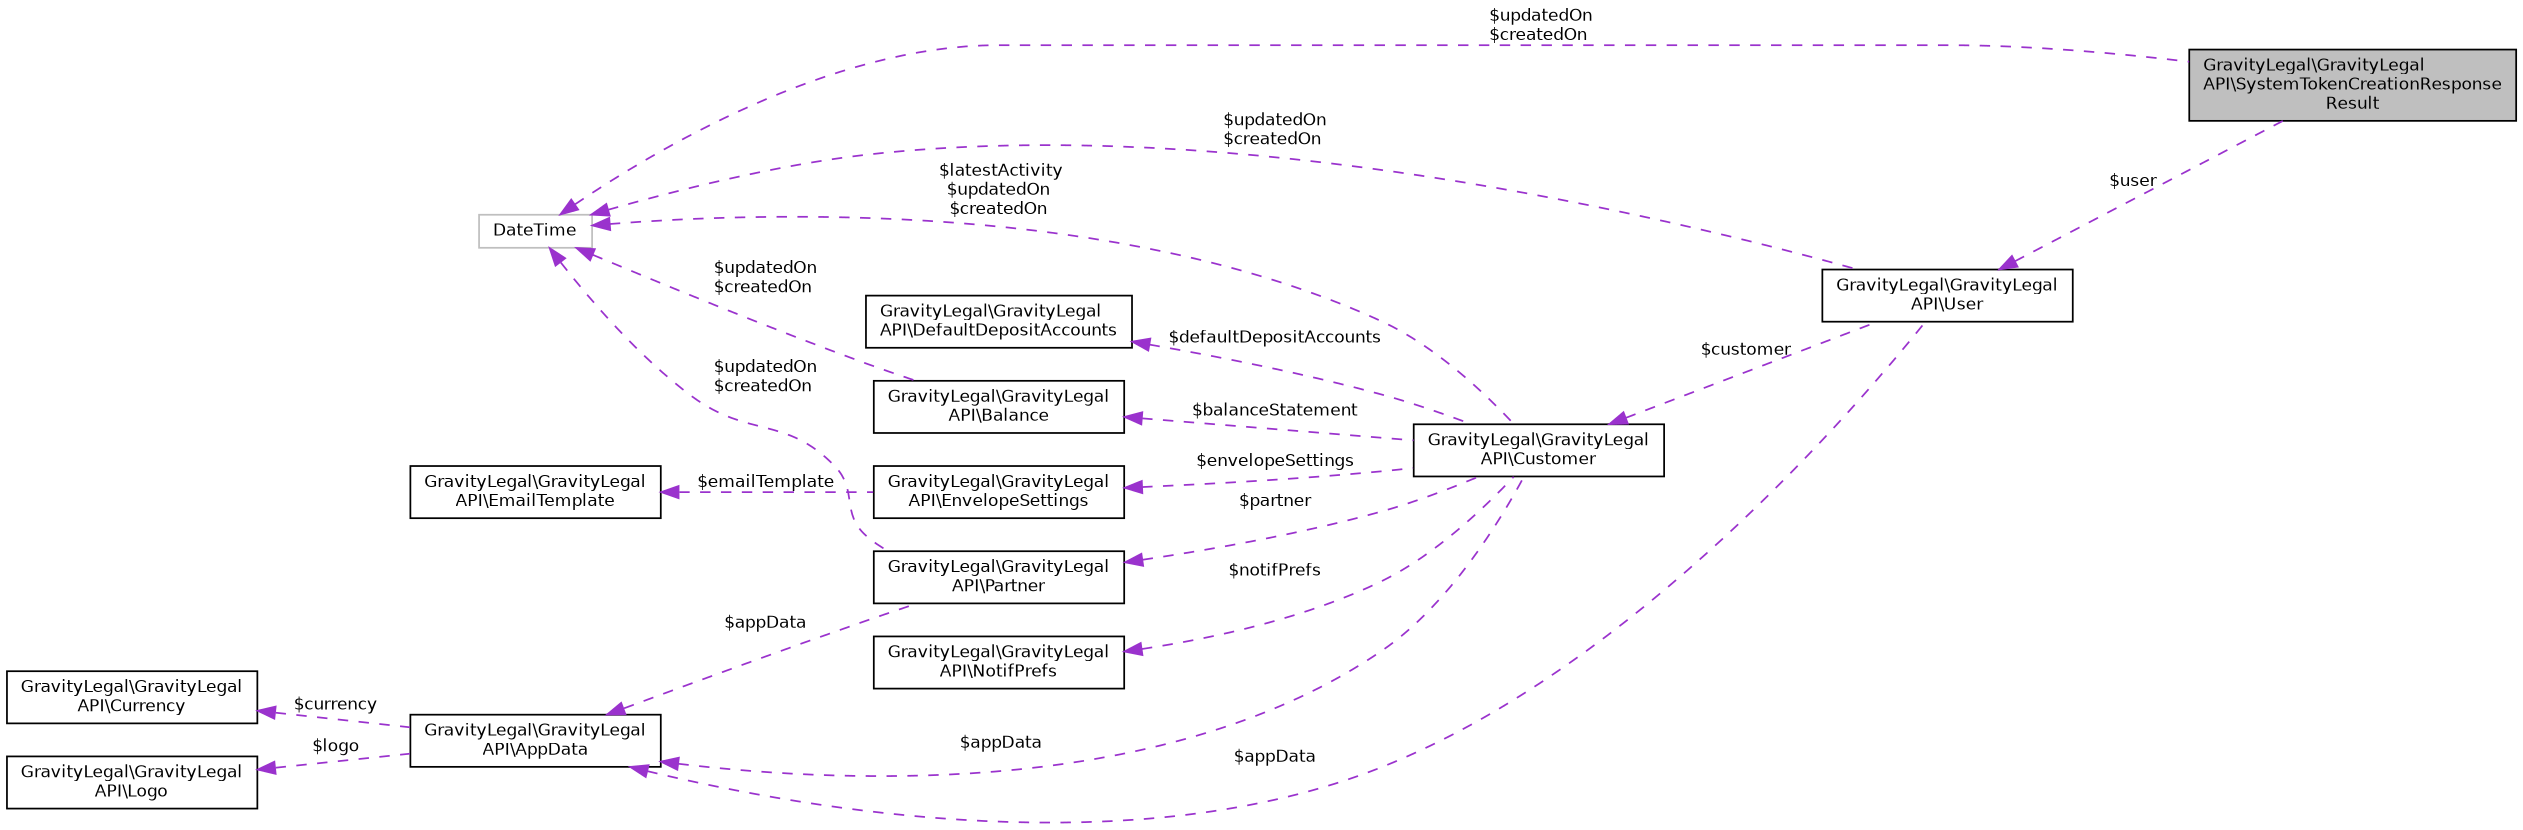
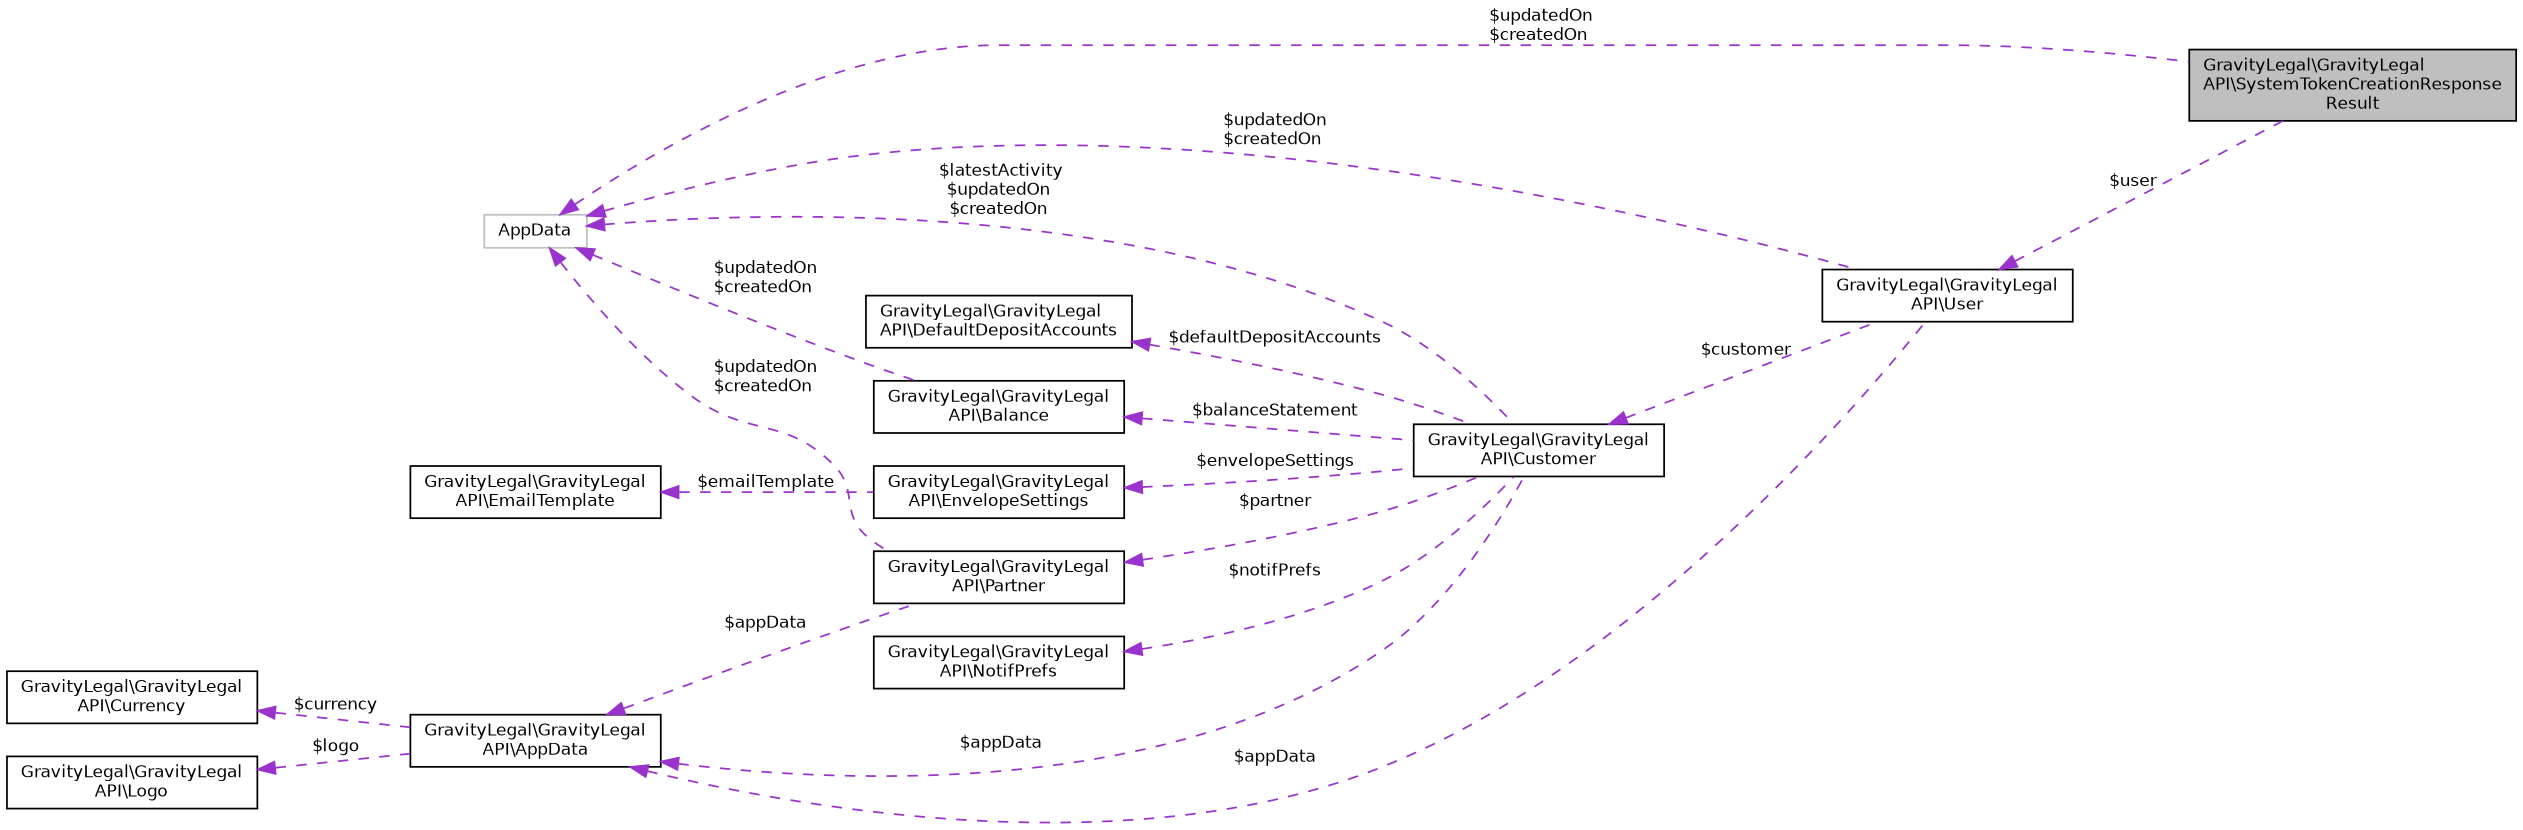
node "DateTime": label "DateTime" -> "AppData"
